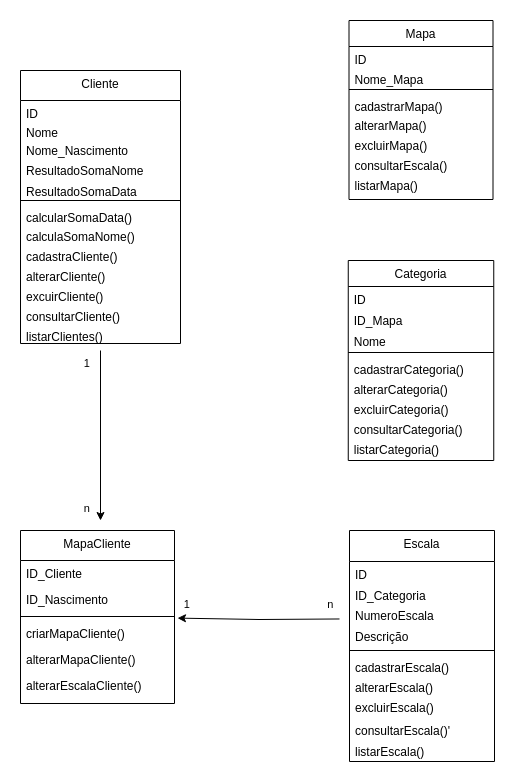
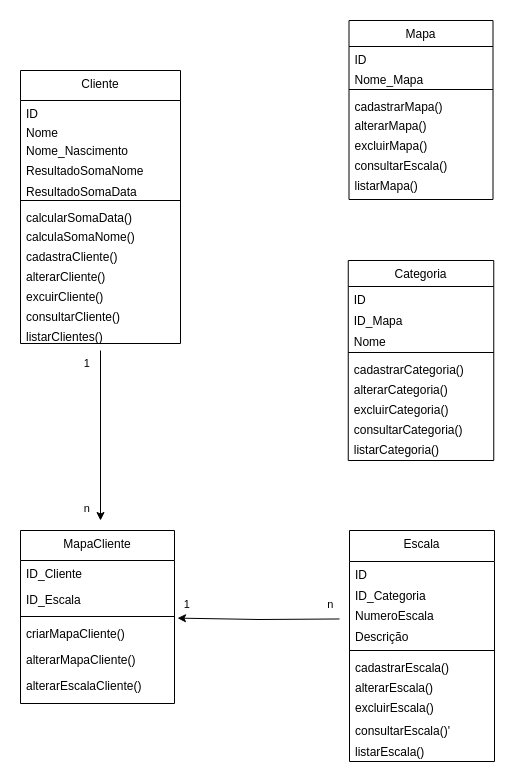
node "ID_Nascimento": label "ID_Nascimento" -> "ID_Escala"
